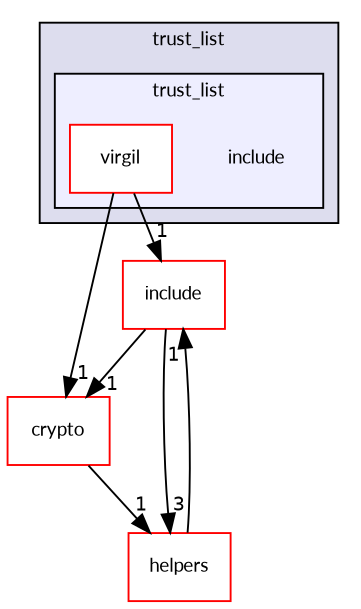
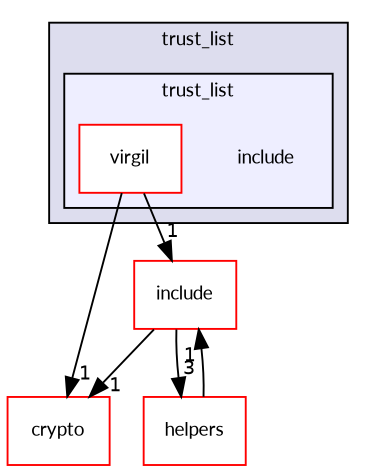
edge "crypto" -> "helpers": removed
